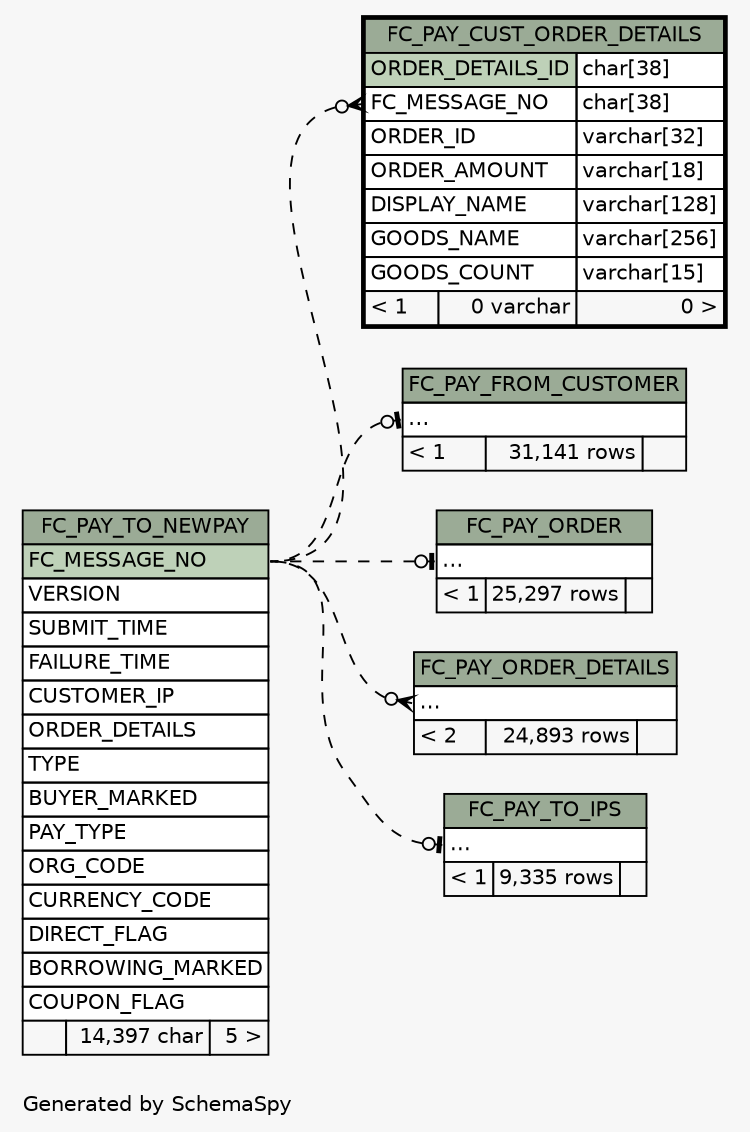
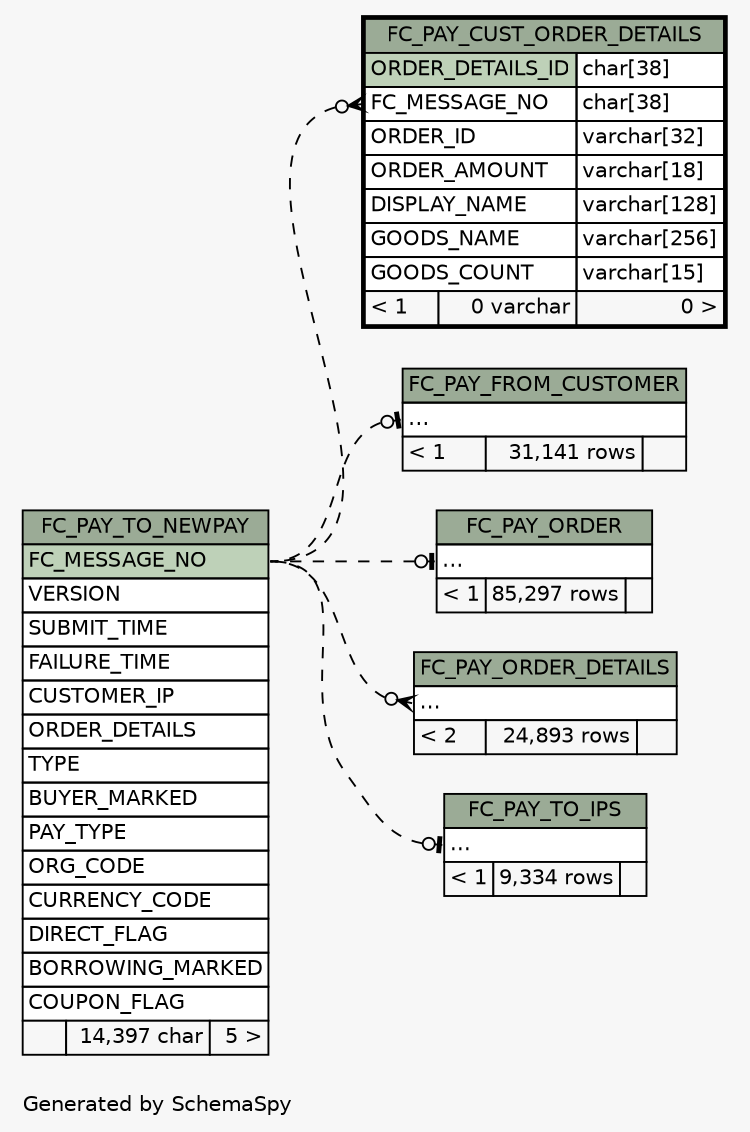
node "FC_PAY_ORDER": text "25,297 rows" -> "85,297 rows"
node "FC_PAY_TO_IPS": text "9,335 rows" -> "9,334 rows"
